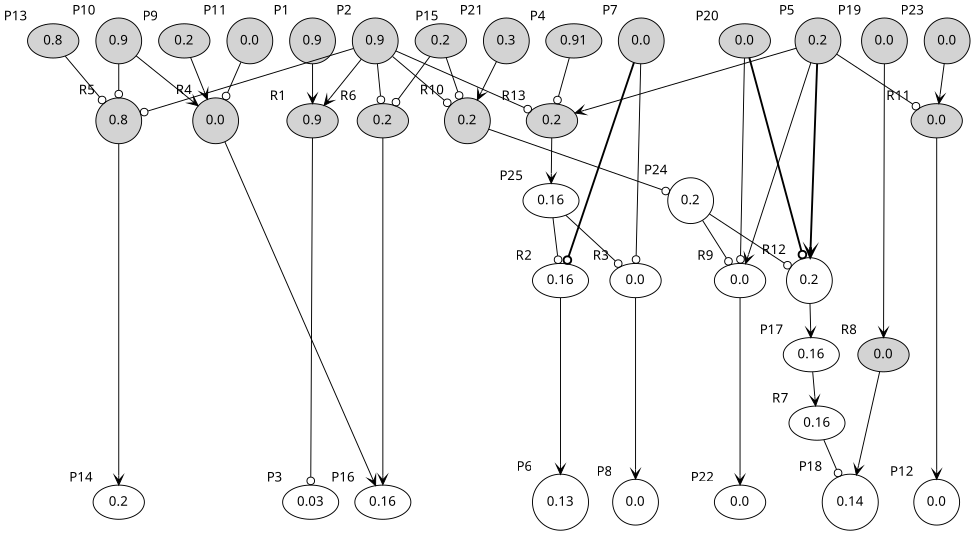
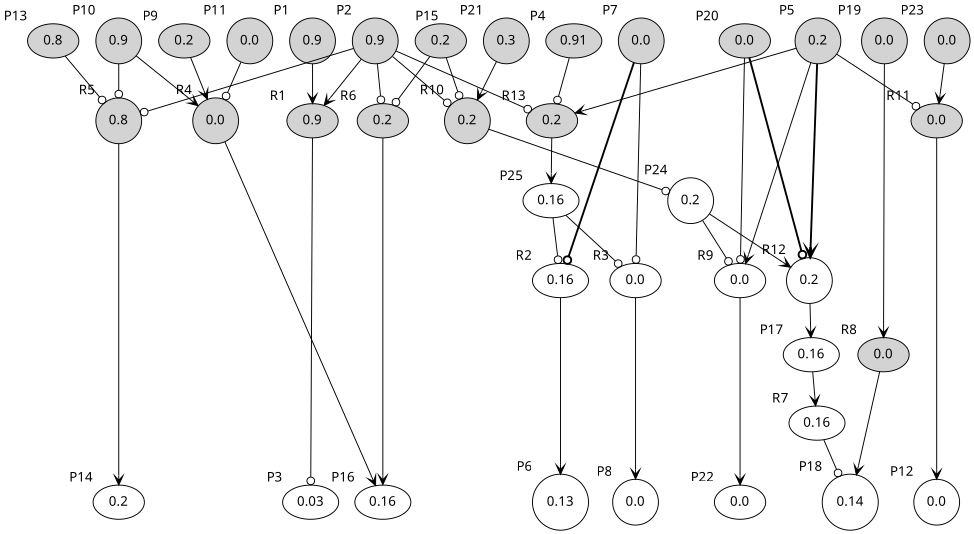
edge "0.2 P24" -> "0.2 R12": arrowhead odot -> vee
